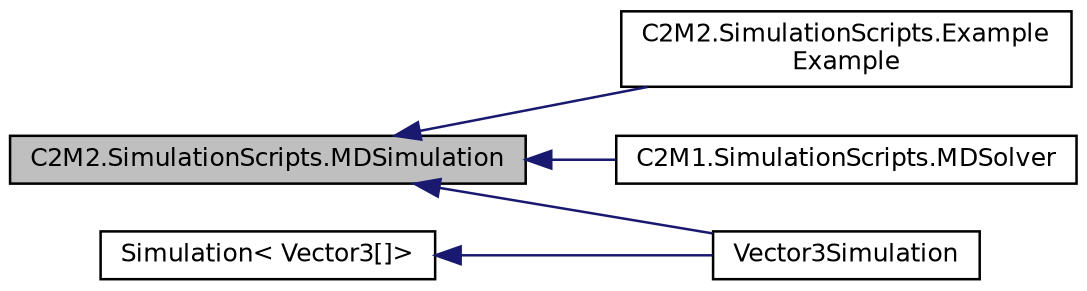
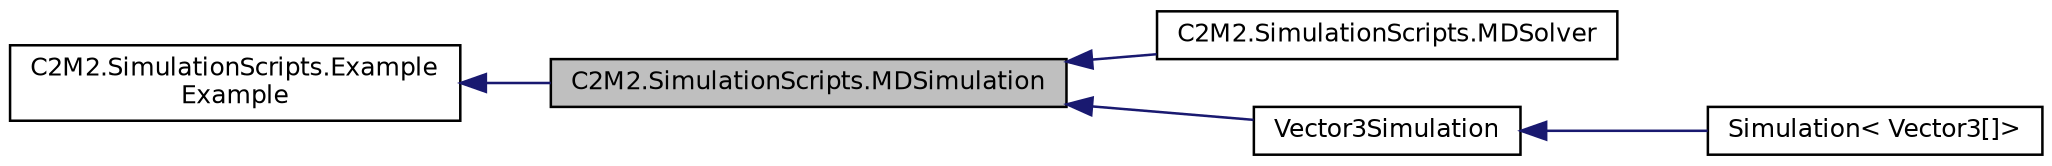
edge "C2M2.SimulationScripts.Example Example" -> "C2M2.SimulationScripts.MDSimulation": reversed
node "C2M1.SimulationScripts.MDSolver": label "C2M1.SimulationScripts.MDSolver" -> "C2M2.SimulationScripts.MDSolver"
edge "Vector3Simulation" -> "Simulation< Vector3[]>": reversed
